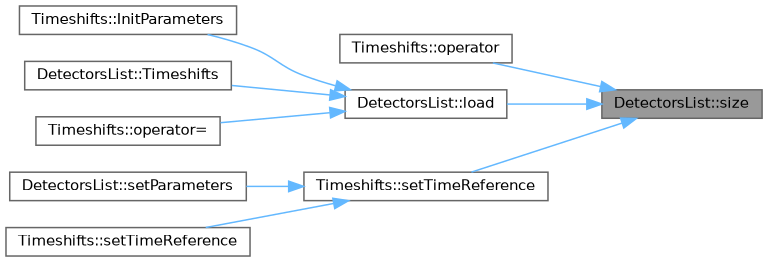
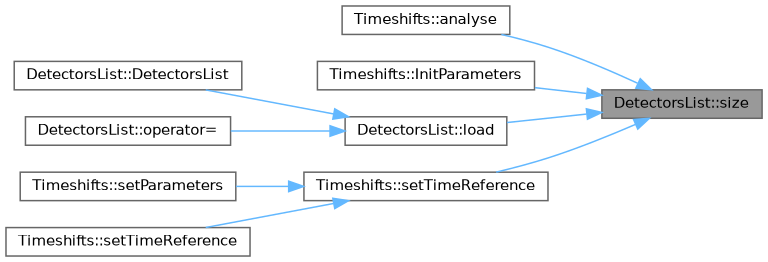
node "Timeshifts::operator": label "Timeshifts::operator" -> "Timeshifts::analyse"
edge "Timeshifts::InitParameters" -> "DetectorsList::load": now "Timeshifts::InitParameters" -> "DetectorsList::size"
node "DetectorsList::Timeshifts": label "DetectorsList::Timeshifts" -> "DetectorsList::DetectorsList"
node "Timeshifts::operator=": label "Timeshifts::operator=" -> "DetectorsList::operator="
node "DetectorsList::setParameters": label "DetectorsList::setParameters" -> "Timeshifts::setParameters"
